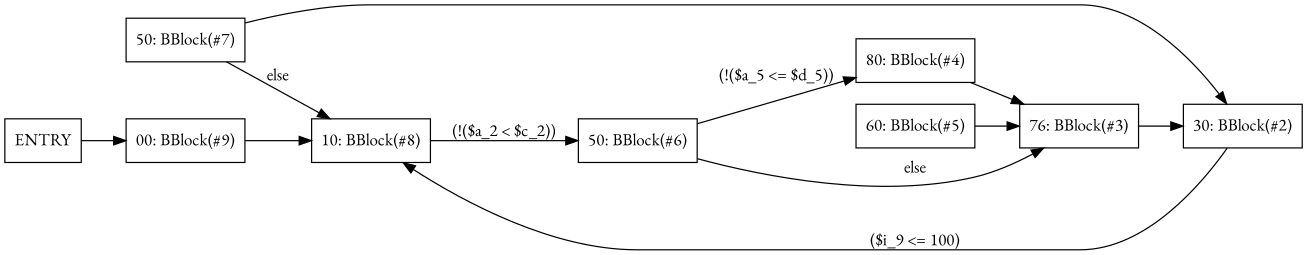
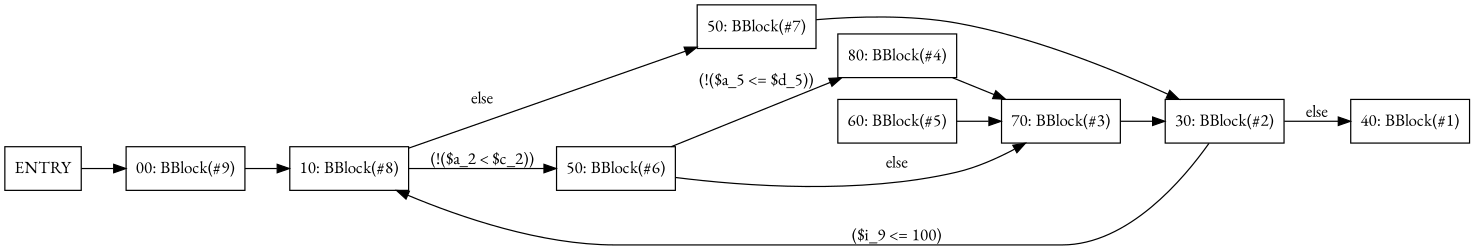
edge "50: BBlock(#7)" -> "10: BBlock(#8)": reversed
node "40: BBlock(#1)": added
node "76: BBlock(#3)": label "76: BBlock(#3)" -> "70: BBlock(#3)"
